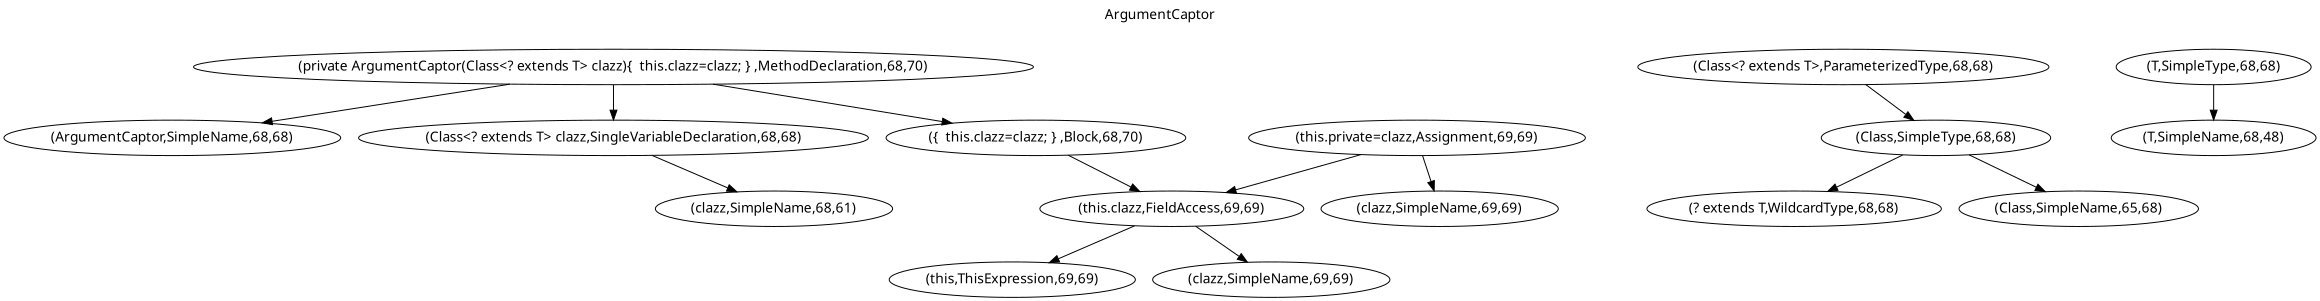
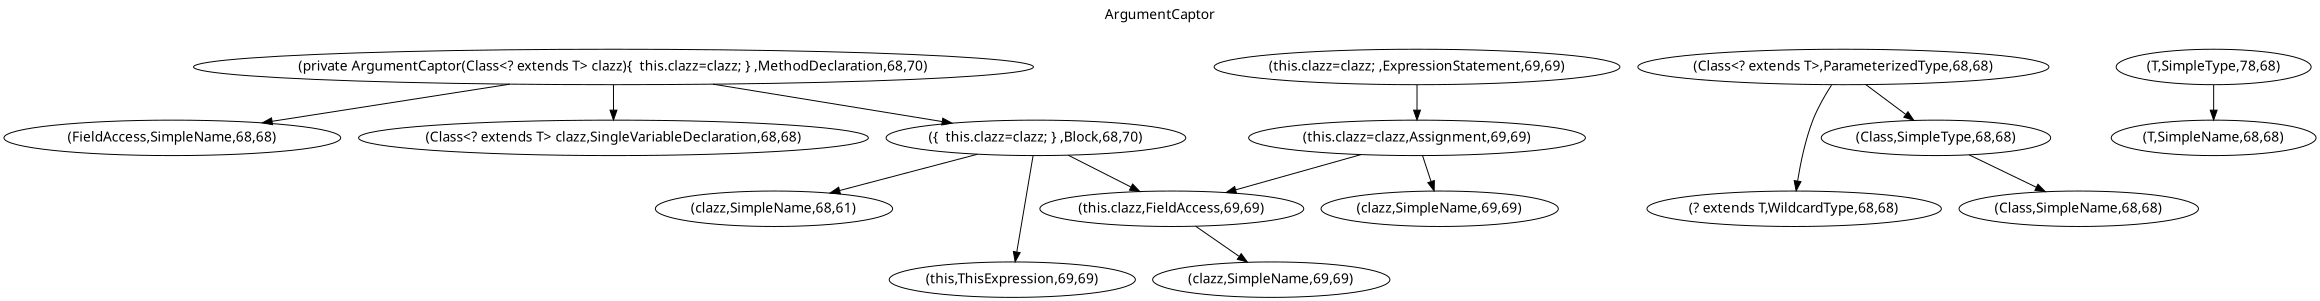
node "(this.clazz=clazz; ,ExpressionStatement,69,69)": added
node "(T,SimpleType,68,68)": label "(T,SimpleType,68,68)" -> "(T,SimpleType,78,68)"
node "(ArgumentCaptor,SimpleName,68,68)": label "(ArgumentCaptor,SimpleName,68,68)" -> "(FieldAccess,SimpleName,68,68)"
node "(this.private=clazz,Assignment,69,69)": label "(this.private=clazz,Assignment,69,69)" -> "(this.clazz=clazz,Assignment,69,69)"
node "(T,SimpleName,68,48)": label "(T,SimpleName,68,48)" -> "(T,SimpleName,68,68)"
edge "(Class,SimpleType,68,68)" -> "(? extends T,WildcardType,68,68)": now "(Class<? extends T>,ParameterizedType,68,68)" -> "(? extends T,WildcardType,68,68)"
edge "(Class<? extends T> clazz,SingleVariableDeclaration,68,68)" -> "(clazz,SimpleName,68,61)": now "({  this.clazz=clazz; } ,Block,68,70)" -> "(clazz,SimpleName,68,61)"
node "(Class,SimpleName,65,68)": label "(Class,SimpleName,65,68)" -> "(Class,SimpleName,68,68)"
edge "(this.clazz,FieldAccess,69,69)" -> "(this,ThisExpression,69,69)": now "({  this.clazz=clazz; } ,Block,68,70)" -> "(this,ThisExpression,69,69)"
